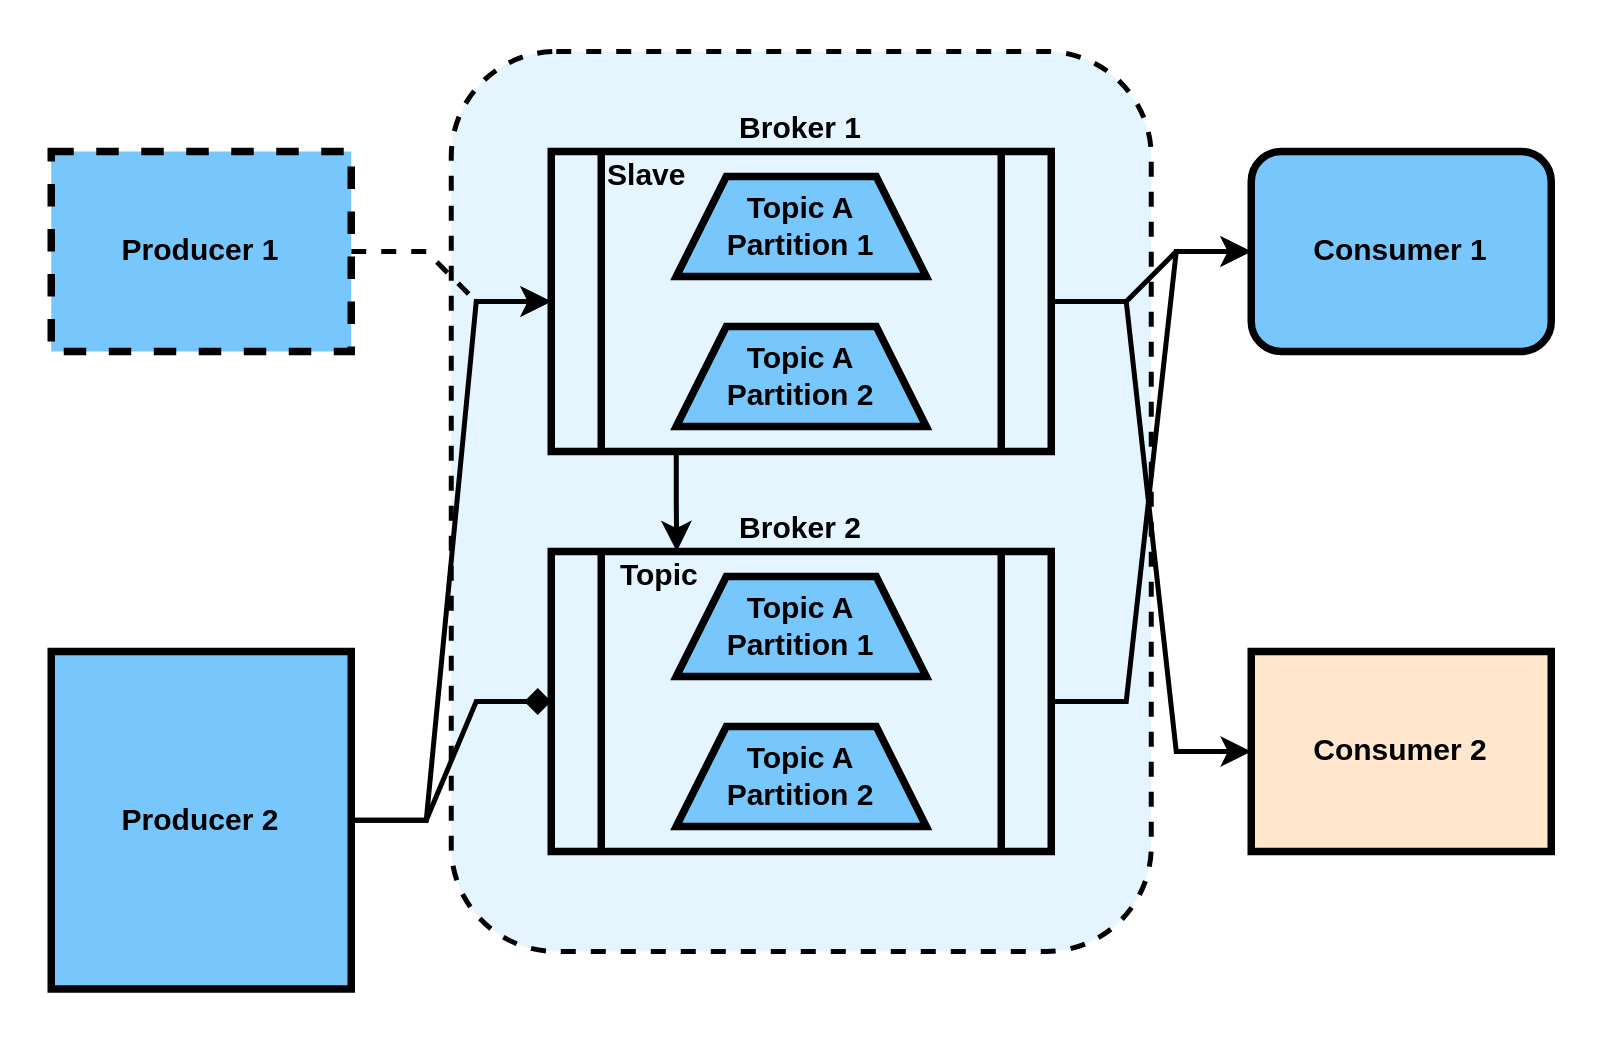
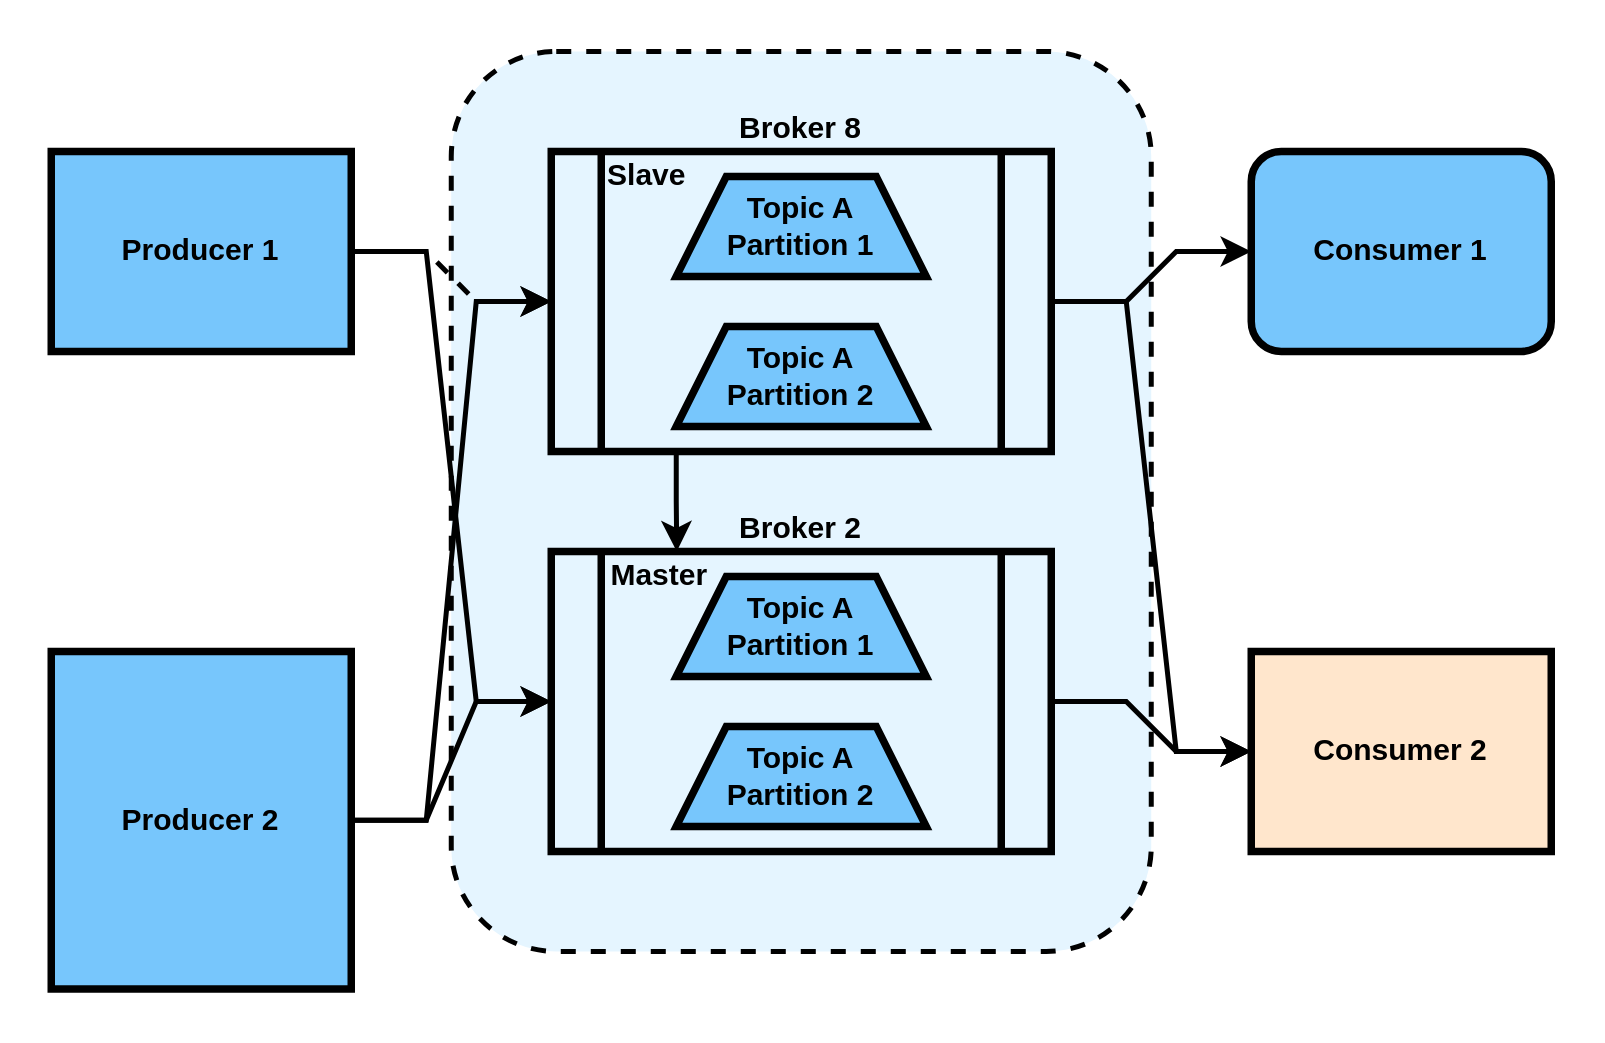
node "Broker 1": label "Broker 1" -> "Broker 8"
node "Producer 1": style dashed -> solid
edge "Broker 2" -> "Consumer 1": removed
edge "Producer 1" -> "Broker 2": added
node "Topic": label "Topic" -> "Master"
edge "Producer 2" -> "Broker 2": arrowhead diamond -> classic
edge "Broker 2" -> "Consumer 2": added
